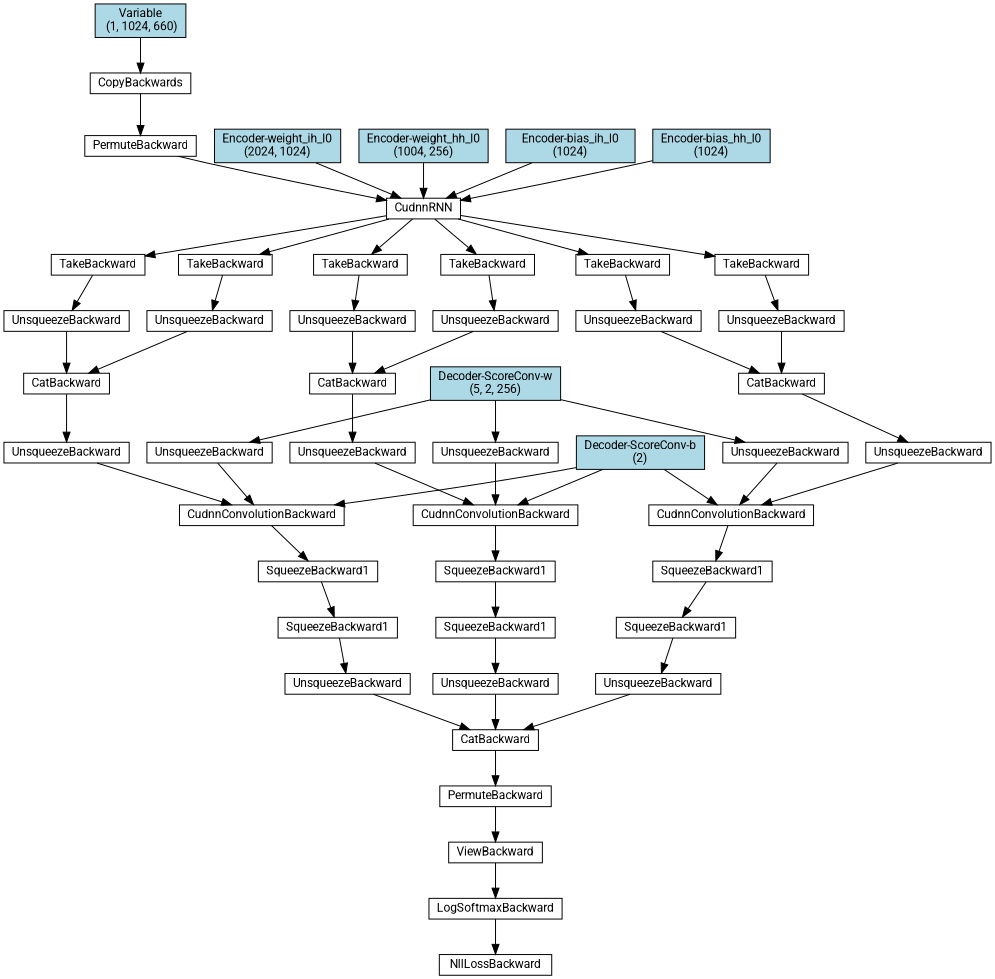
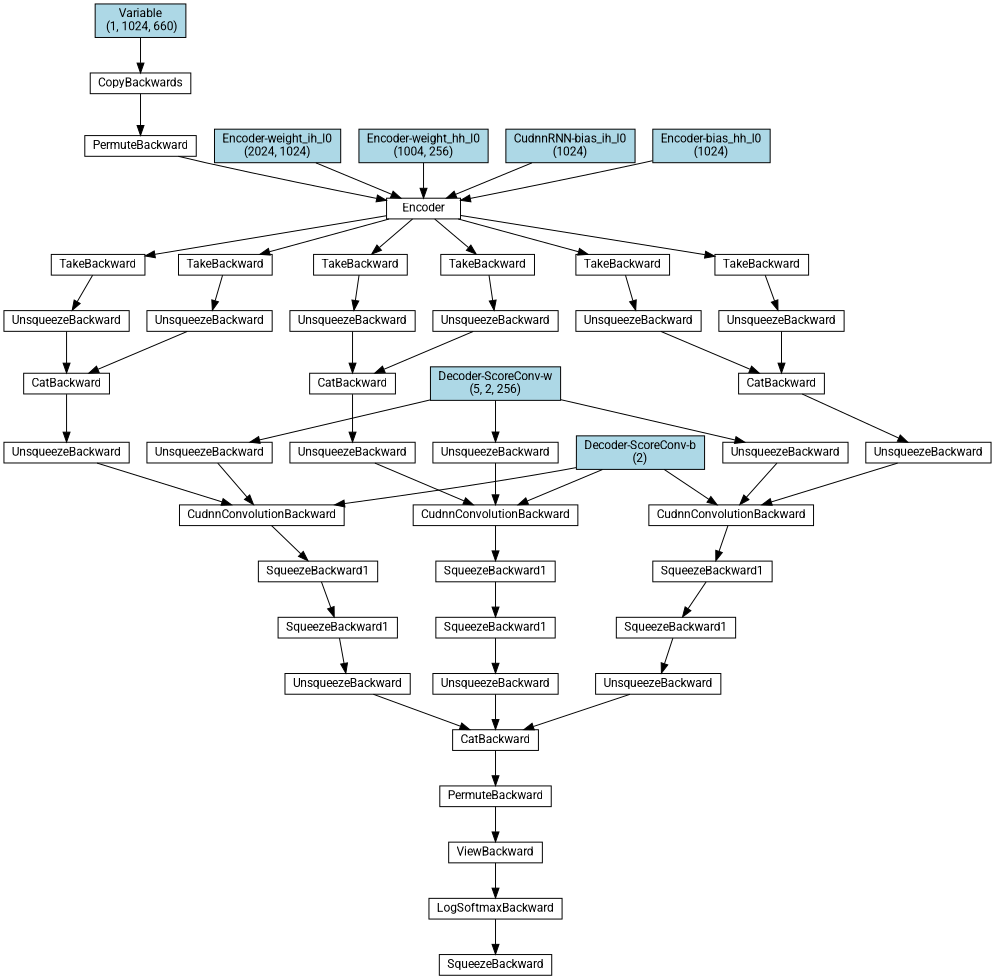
node "Encoder-bias_ih_l0 (1024)": label "Encoder-bias_ih_l0 (1024)" -> "CudnnRNN-bias_ih_l0 (1024)"
node "CudnnRNN": label "CudnnRNN" -> "Encoder"
node "NllLossBackward": label "NllLossBackward" -> "SqueezeBackward"
